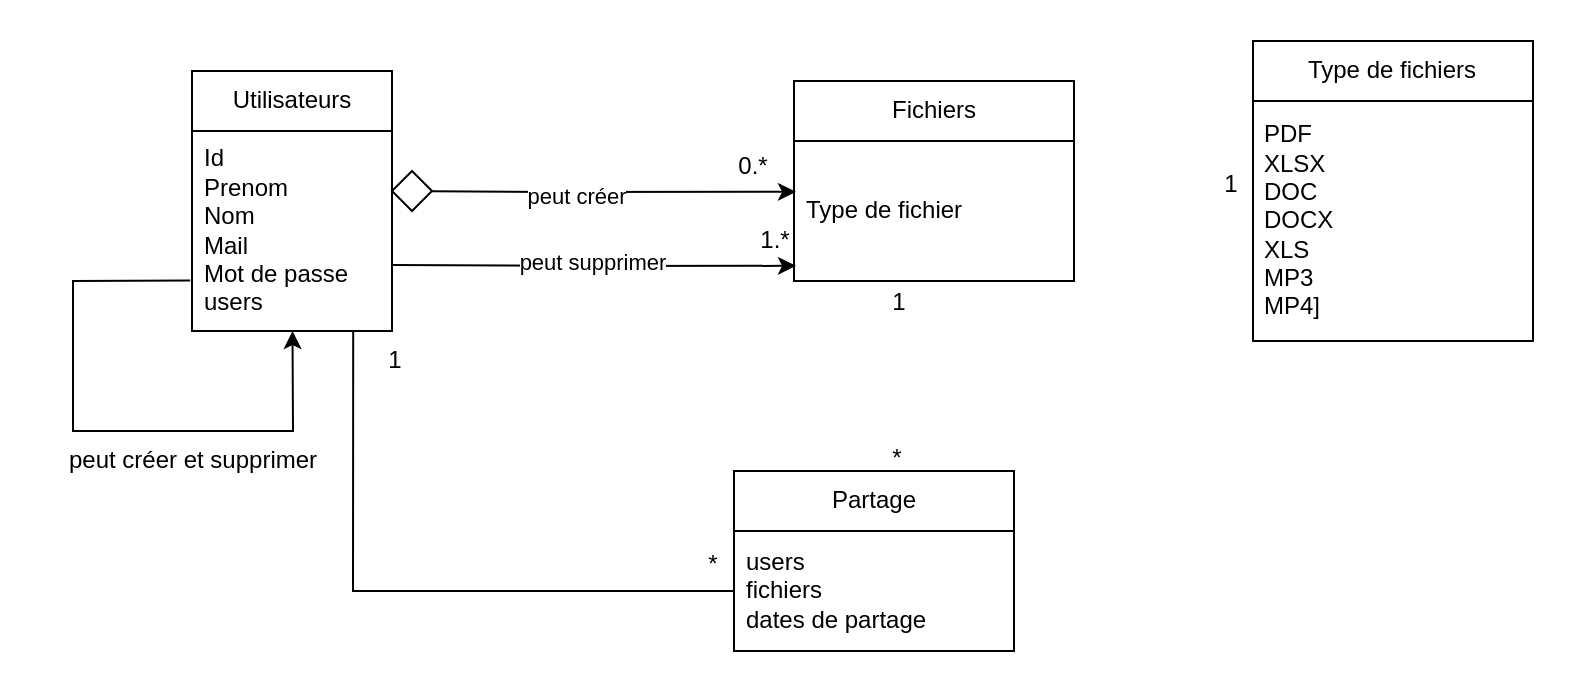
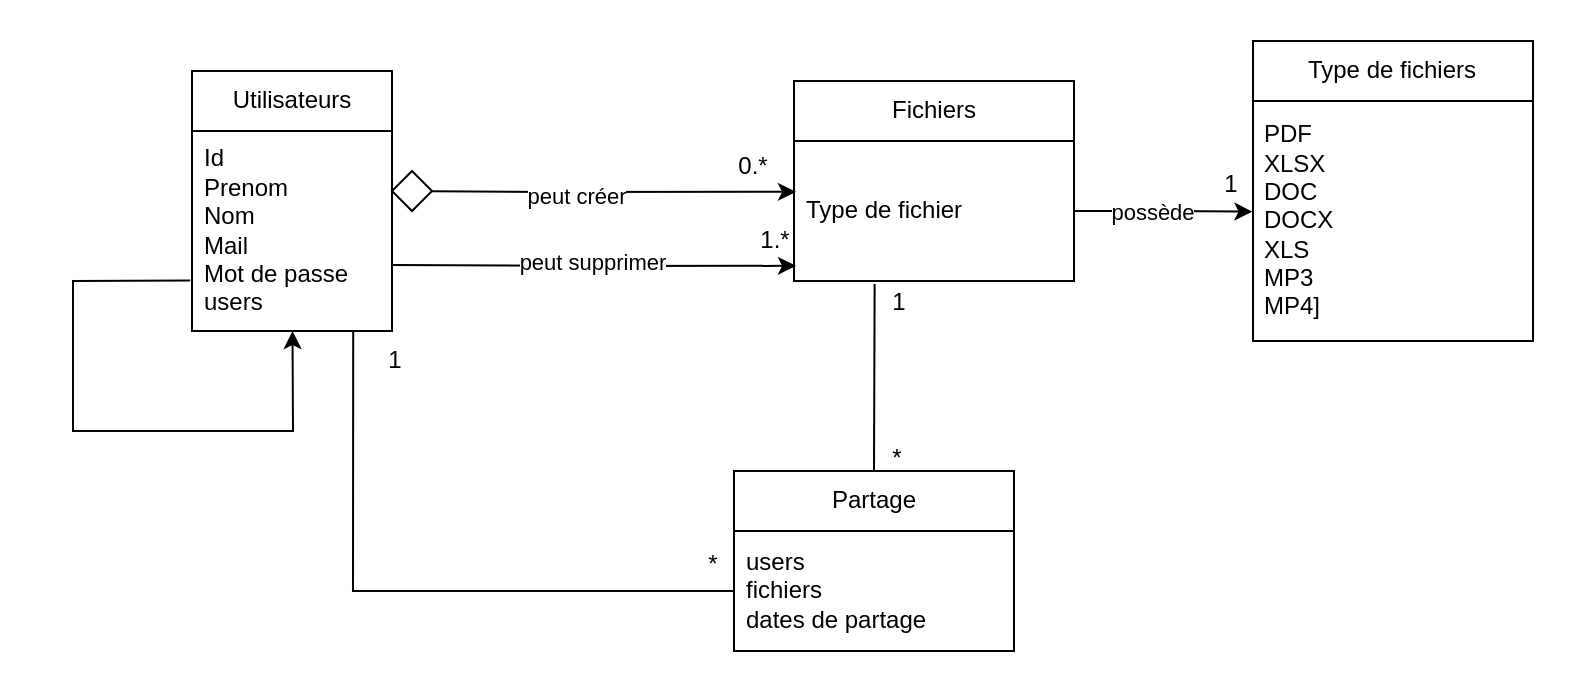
edge "Type de fichier" -> "PDF XLSX DOC DOCX XLS MP3 MP4]": added, label "possède"
edge "Type de fichier" -- "Partage": added
node "peut créer et supprimer": removed
